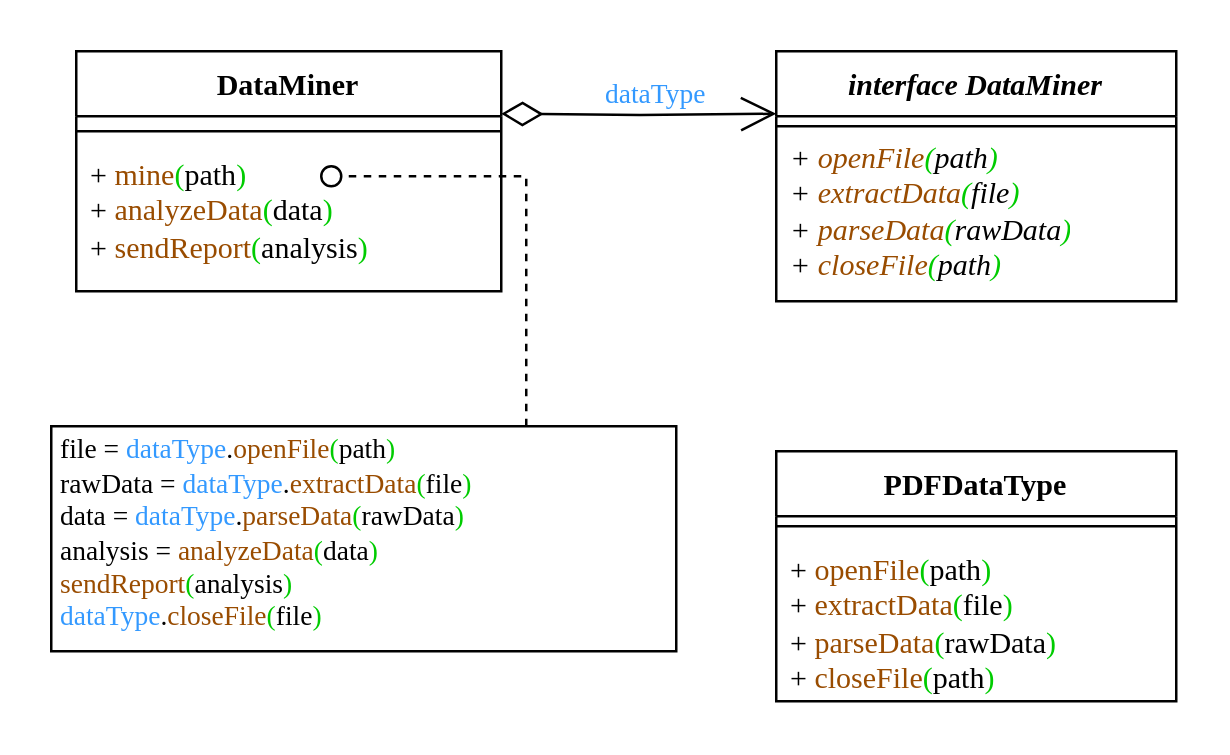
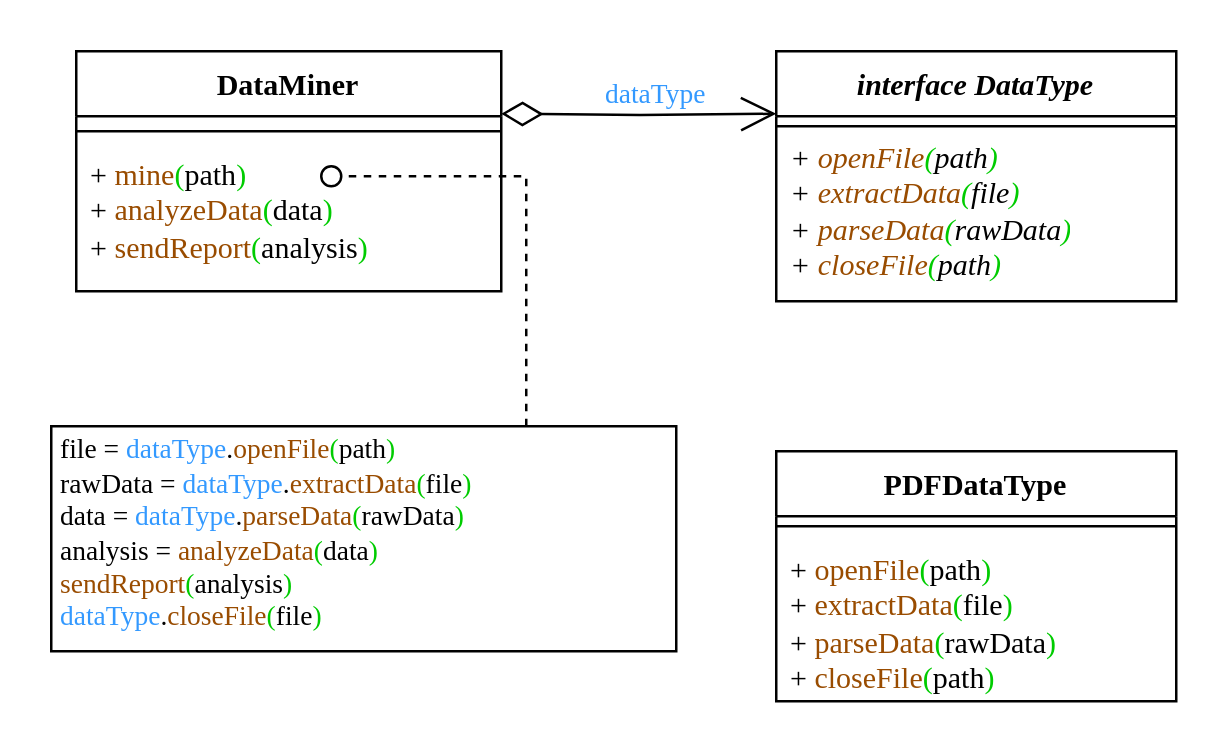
node "interface DataMiner": label "interface DataMiner" -> "interface DataType"
